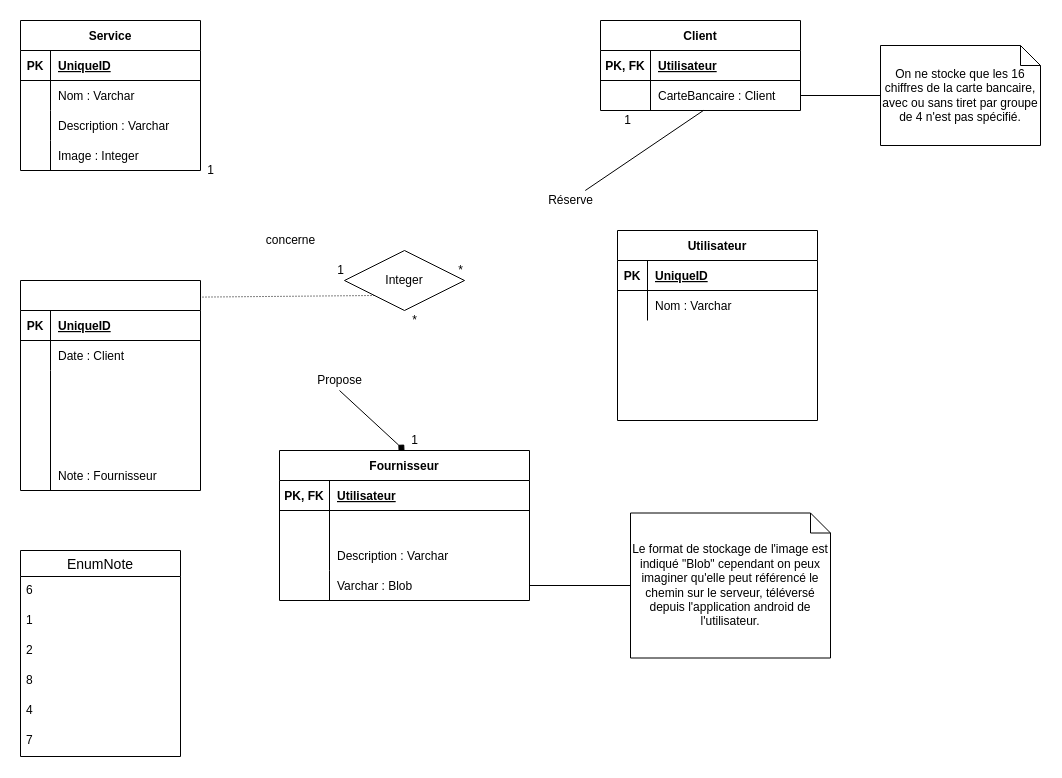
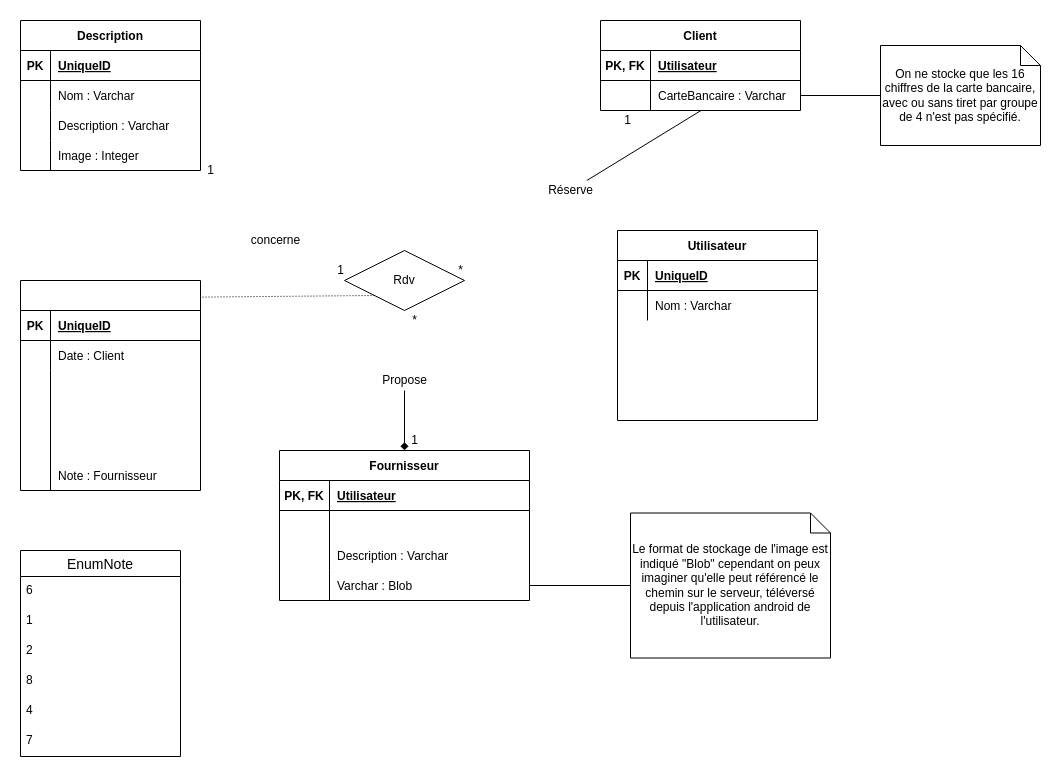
node "Service": label "Service" -> "Description"
node "CarteBancaire : Client": label "CarteBancaire : Client" -> "CarteBancaire : Varchar"
node "Réserve": moved (571, 201) -> (571, 191)
node "concerne": moved (291, 241) -> (276, 241)
node "Integer": label "Integer" -> "Rdv"
node "Propose": moved (340, 381) -> (405, 381)
